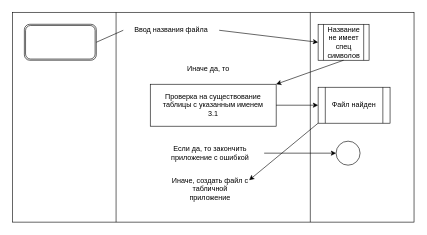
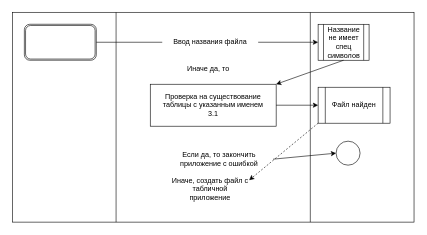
node "Ввод названия файла": moved (171, 30) -> (210, 42)
edge "Файл найден" -> "Иначе, создать файл с табличной приложение": style solid -> dashed
node "Если да, то закончить приложение с ошибкой": moved (210, 153) -> (219, 159)
